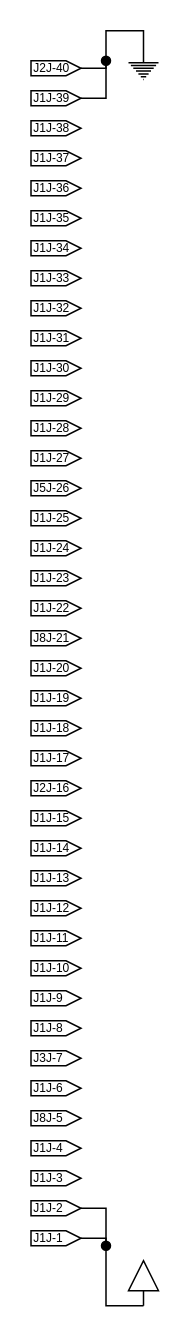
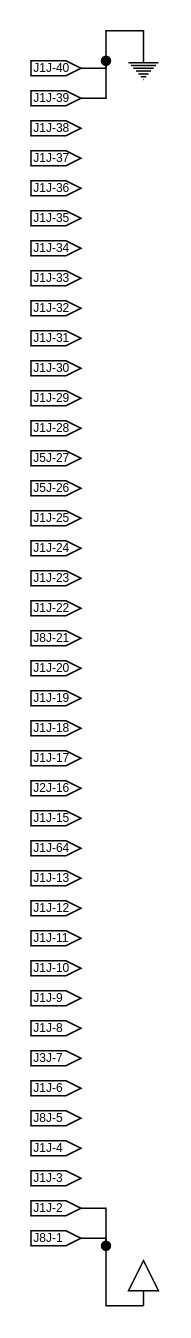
node "J2J-40": label "J2J-40" -> "J1J-40"
node "J1J-27": label "J1J-27" -> "J5J-27"
node "J1J-14": label "J1J-14" -> "J1J-64"
node "J1J-1": label "J1J-1" -> "J8J-1"
